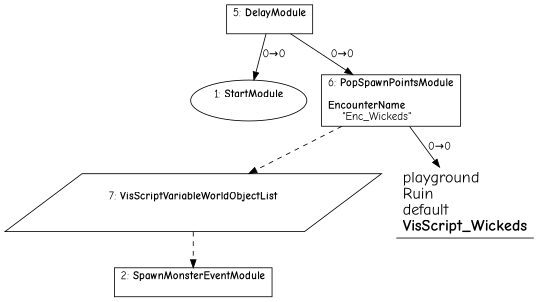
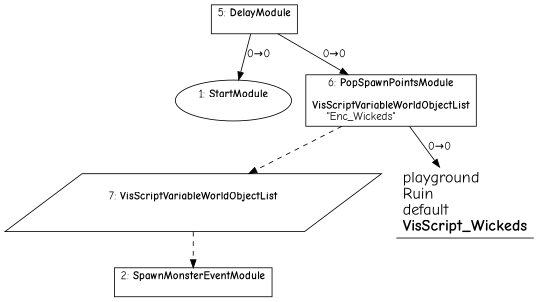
node "6:": text "EncounterName" -> "VisScriptVariableWorldObjectList"
